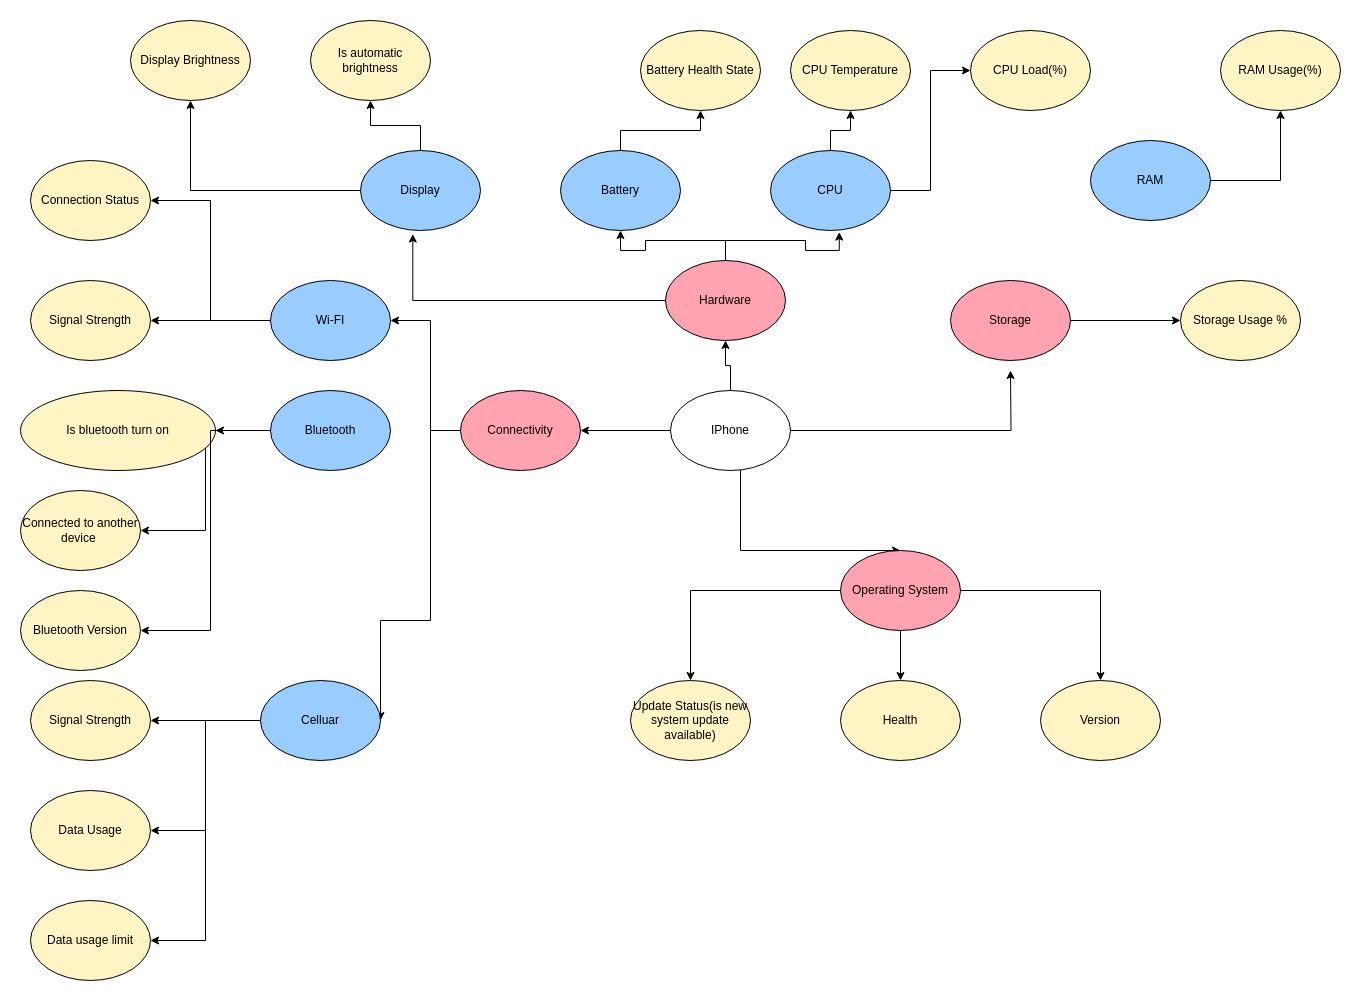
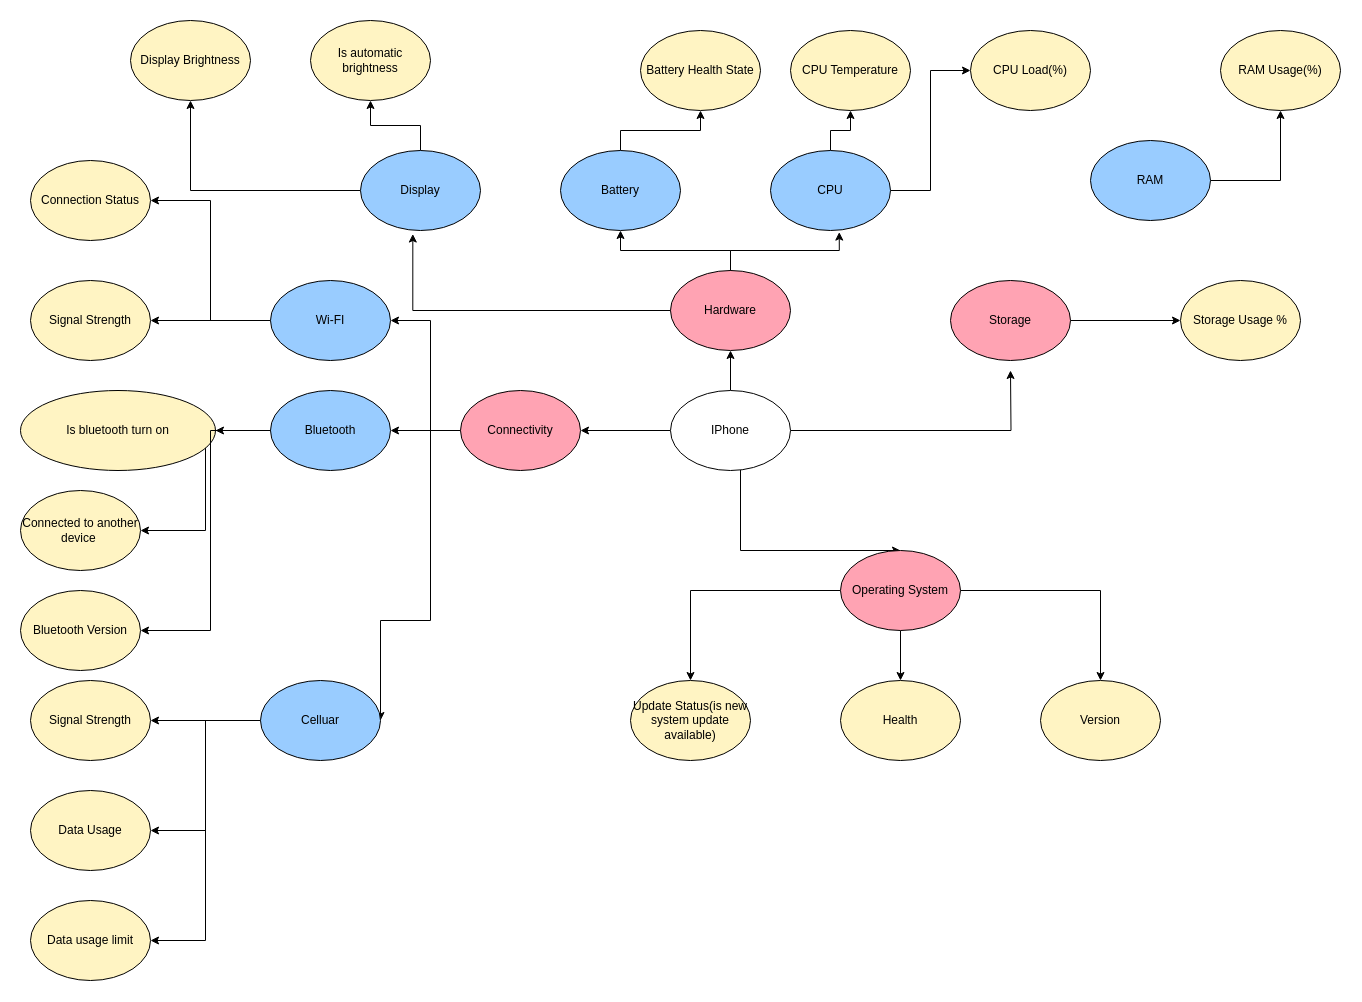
node "Hardware": moved (726, 301) -> (731, 311)
edge "Connectivity" -> "Bluetooth": added
